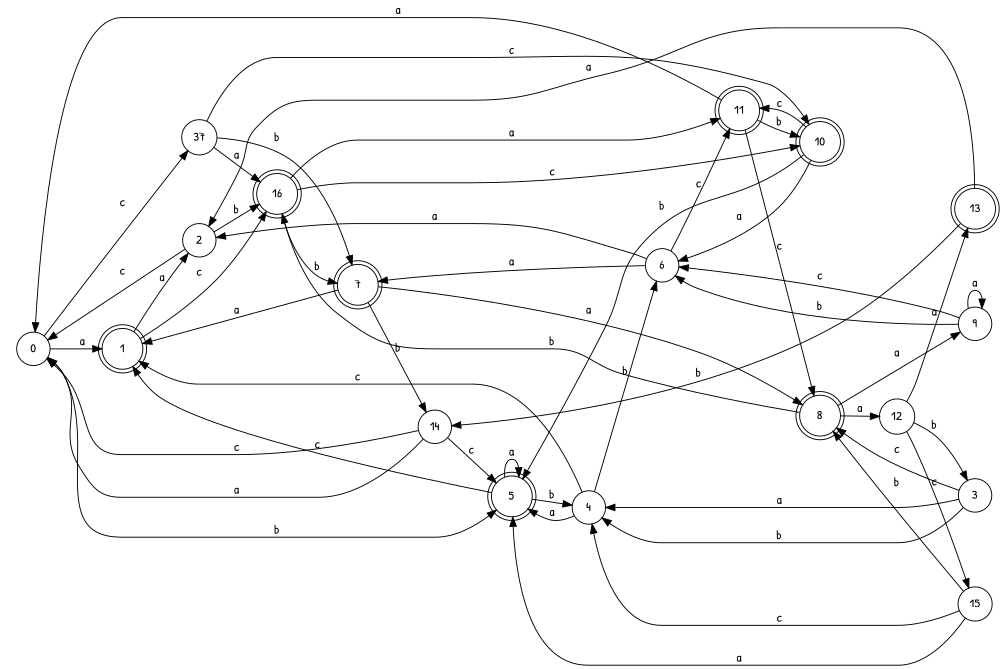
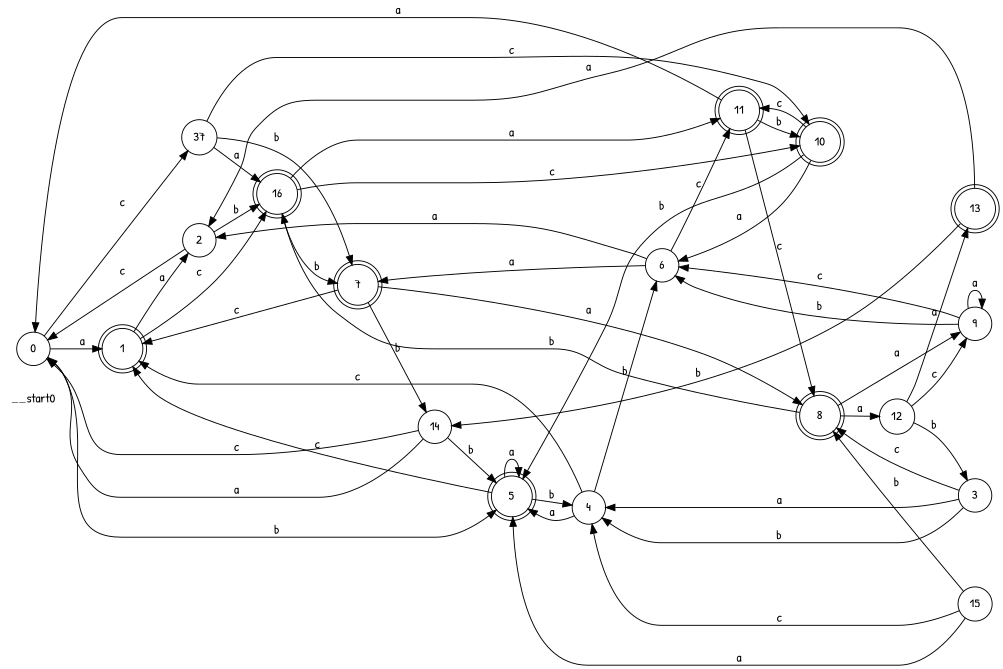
edge "7" -> "1": label "a" -> "c"
node "__start0": added
edge "14" -> "5": label "c" -> "b"
edge "12" -> "15": now "12" -> "9"
